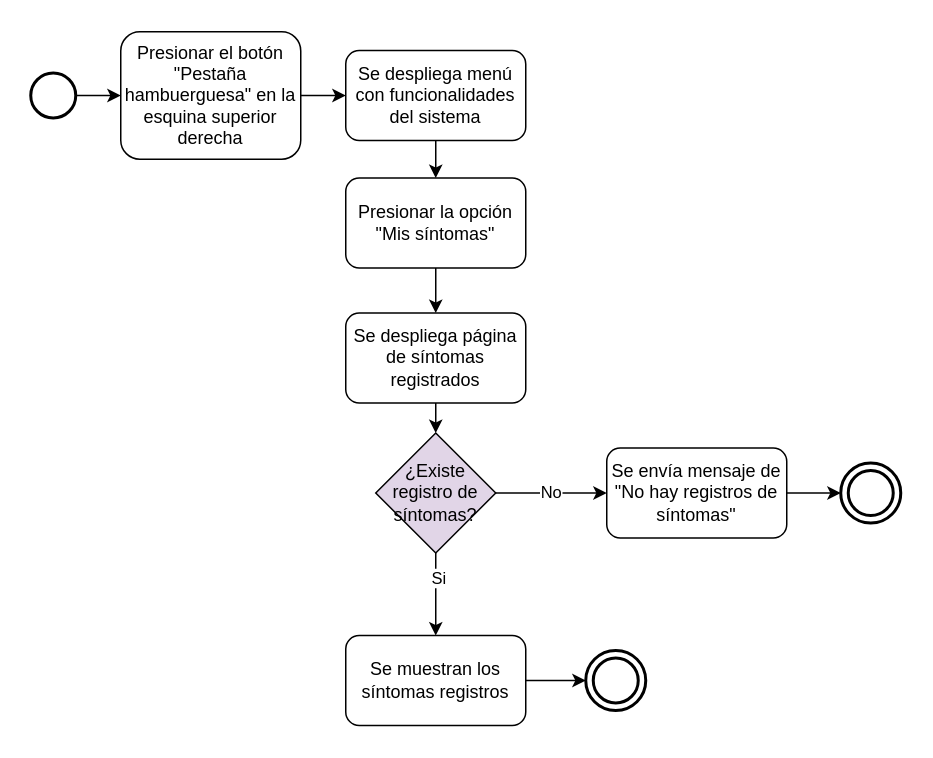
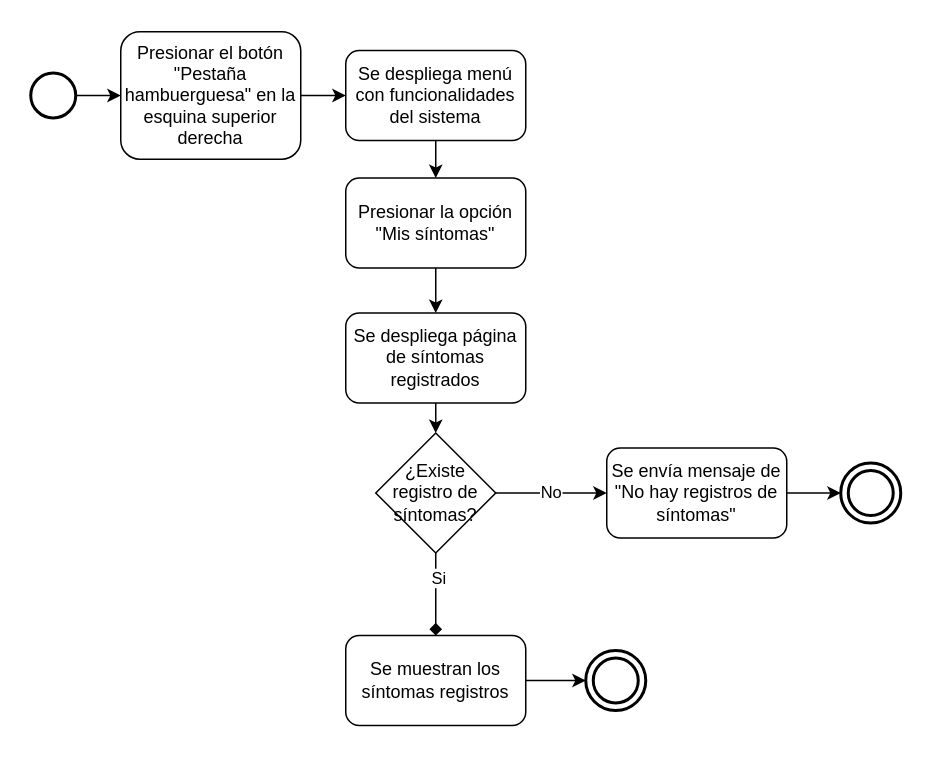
node "¿Existe registro de síntomas?": fillcolor #e1d5e7 -> #ffffff
edge "¿Existe registro de síntomas?" -> "Se muestran los síntomas registros": arrowhead classic -> diamond
